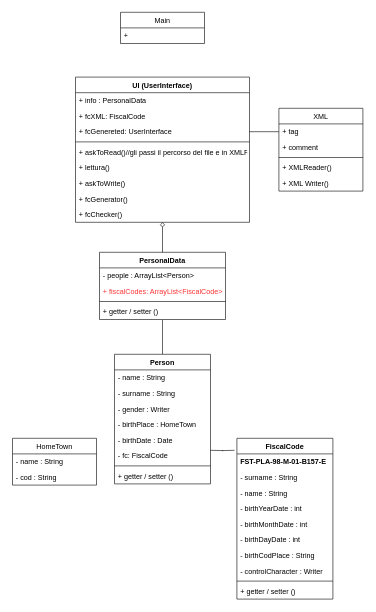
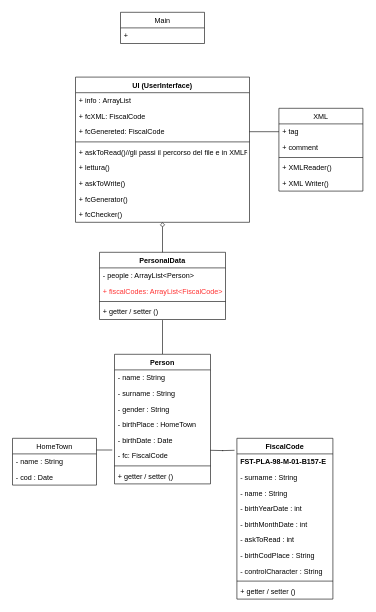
node "+ info : PersonalData": label "+ info : PersonalData" -> "+ info : ArrayList"
node "+ fcGenereted: UserInterface": label "+ fcGenereted: UserInterface" -> "+ fcGenereted: FiscalCode"
node "- gender : Writer": label "- gender : Writer" -> "- gender : String"
edge "- fc: FiscalCode" -- "HomeTown": added
node "- cod : String": label "- cod : String" -> "- cod : Date"
node "- birthDayDate : int": label "- birthDayDate : int" -> "- askToRead : int"
node "- controlCharacter : Writer": label "- controlCharacter : Writer" -> "- controlCharacter : String"
